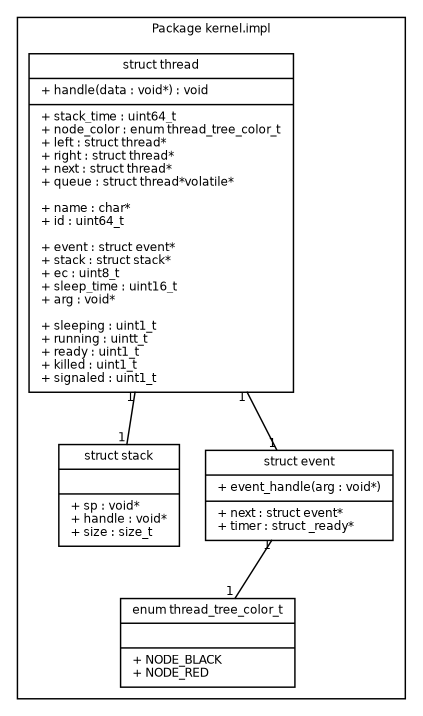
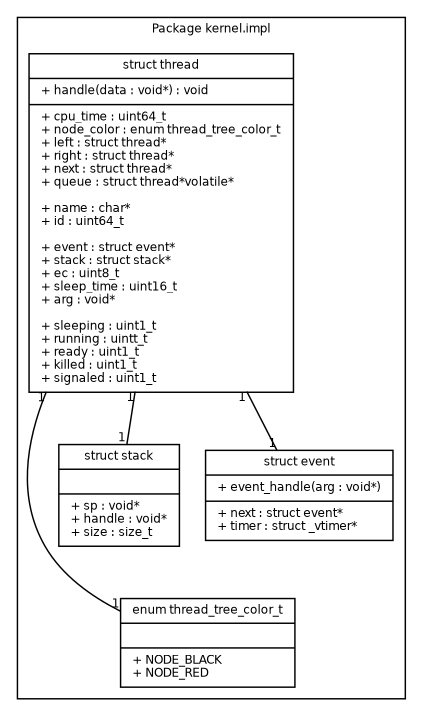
node "struct thread": text "+ stack_time : uint64_t" -> "+ cpu_time : uint64_t"
node "struct event": text "+ timer : struct _ready*" -> "+ timer : struct _vtimer*"
edge "struct event" -- "enum thread_tree_color_t": now "struct thread" -- "enum thread_tree_color_t"
